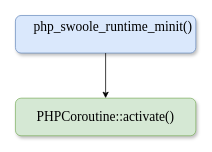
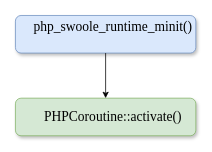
node "PHPCoroutine::activate()": moved (105, 117) -> (113, 117)
